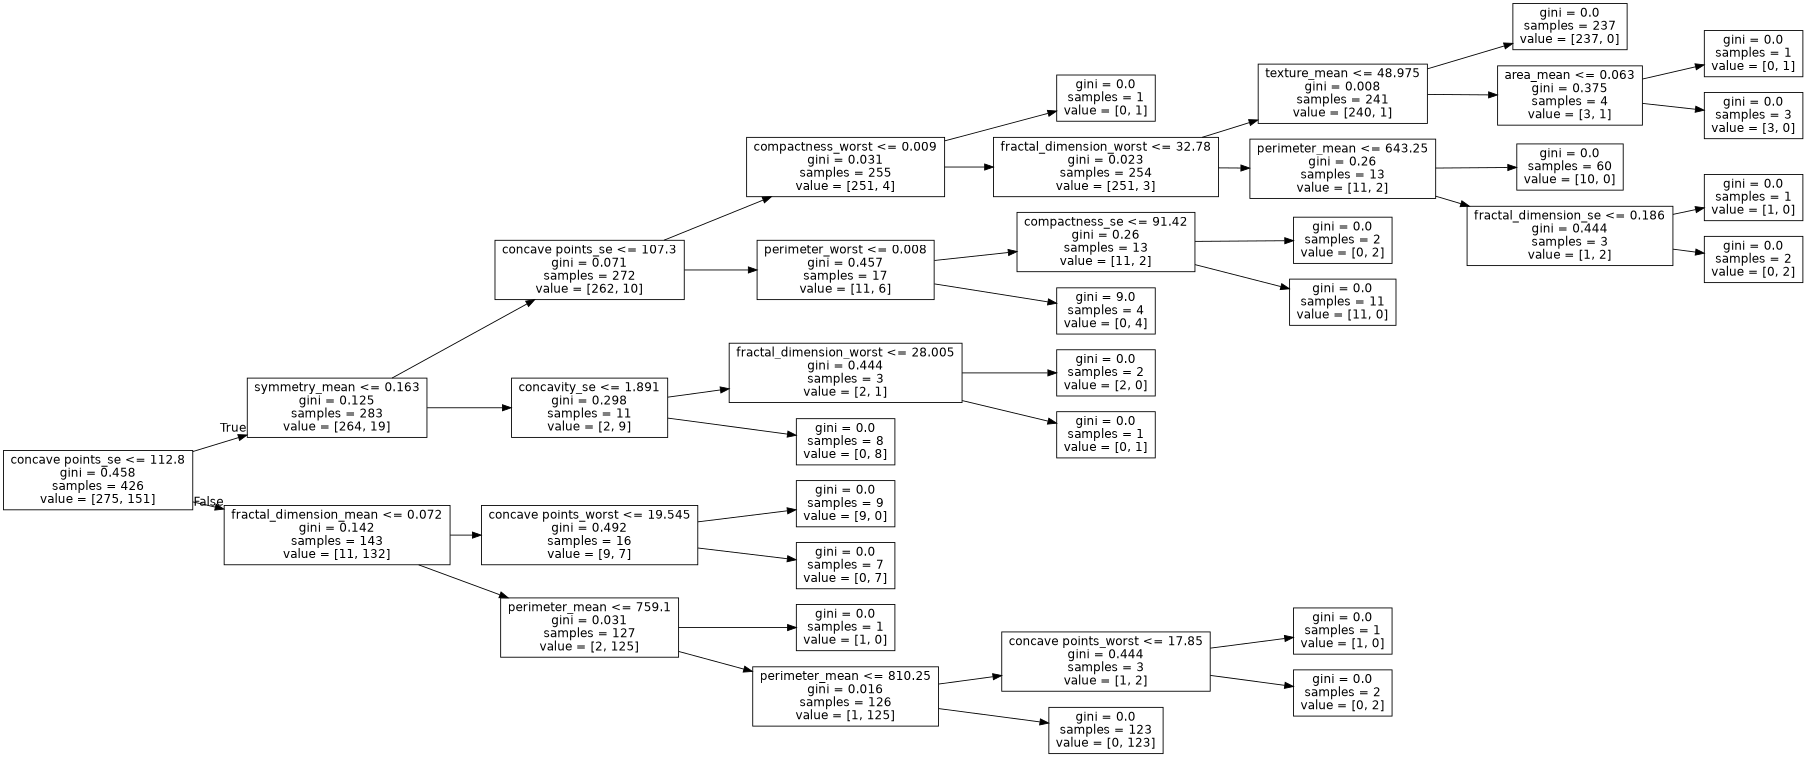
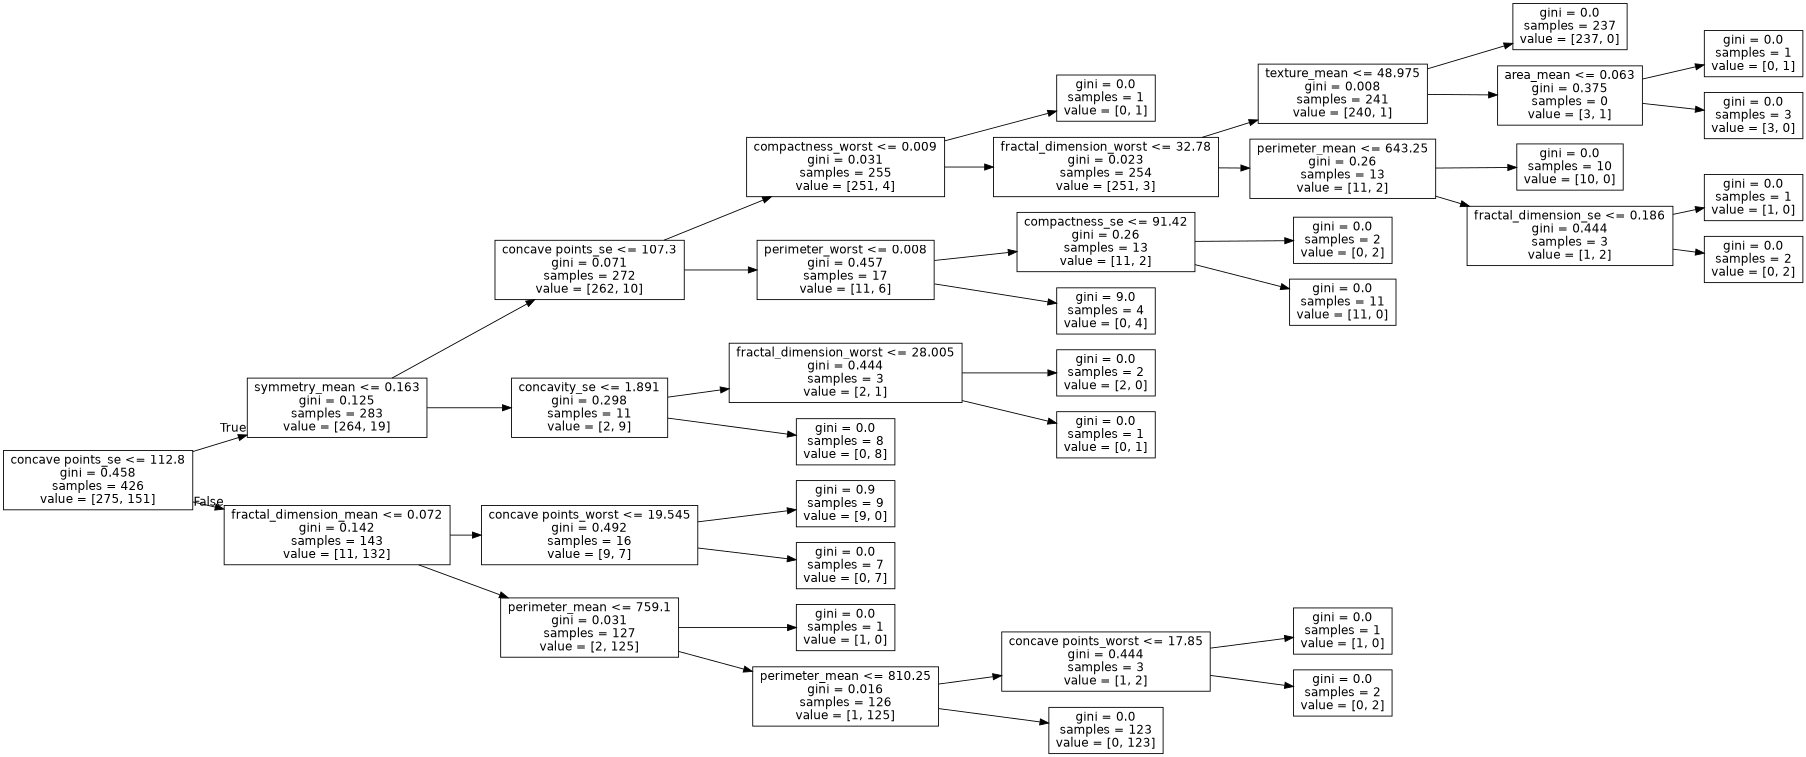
node "area_mean <= 0.063 gini = 0.375 samples = 4 value = [3, 1]": label "area_mean <= 0.063 gini = 0.375 samples = 4 value = [3, 1]" -> "area_mean <= 0.063 gini = 0.375 samples = 0 value = [3, 1]"
node "gini = 0.0 samples = 60 value = [10, 0]": label "gini = 0.0 samples = 60 value = [10, 0]" -> "gini = 0.0 samples = 10 value = [10, 0]"
node "gini = 0.0 samples = 9 value = [9, 0]": label "gini = 0.0 samples = 9 value = [9, 0]" -> "gini = 0.9 samples = 9 value = [9, 0]"
